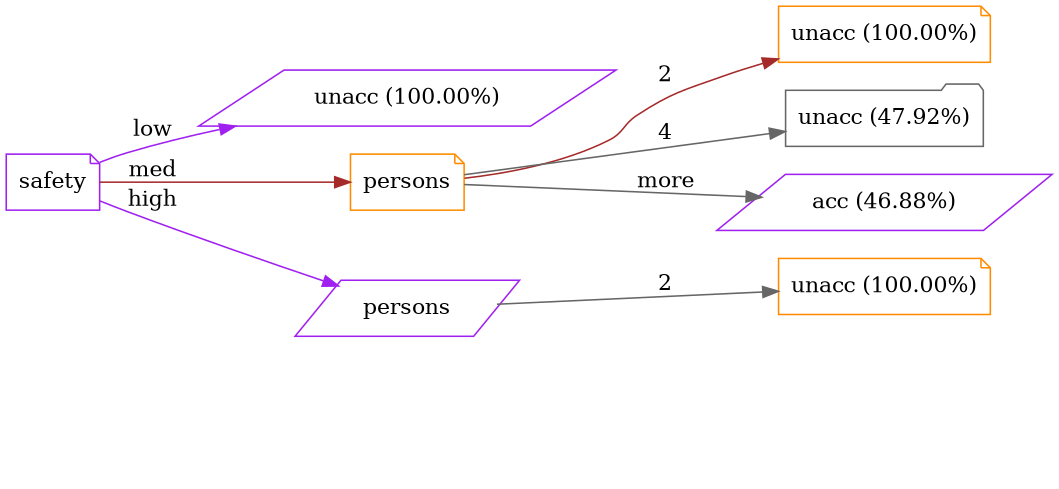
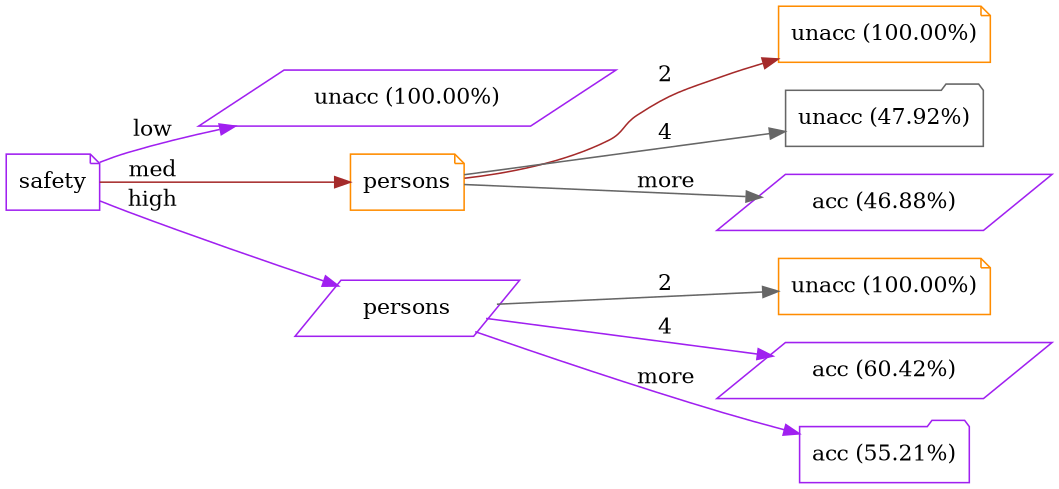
node "acc (60.42%)": added
node "acc (55.21%)": added
